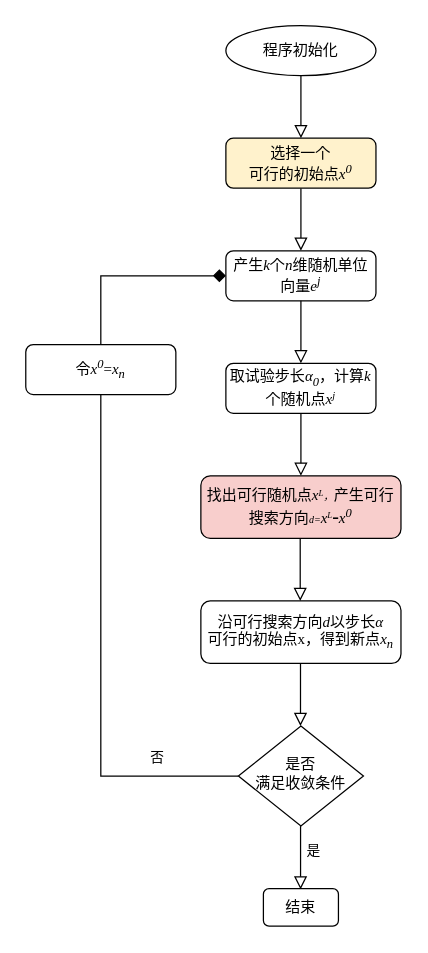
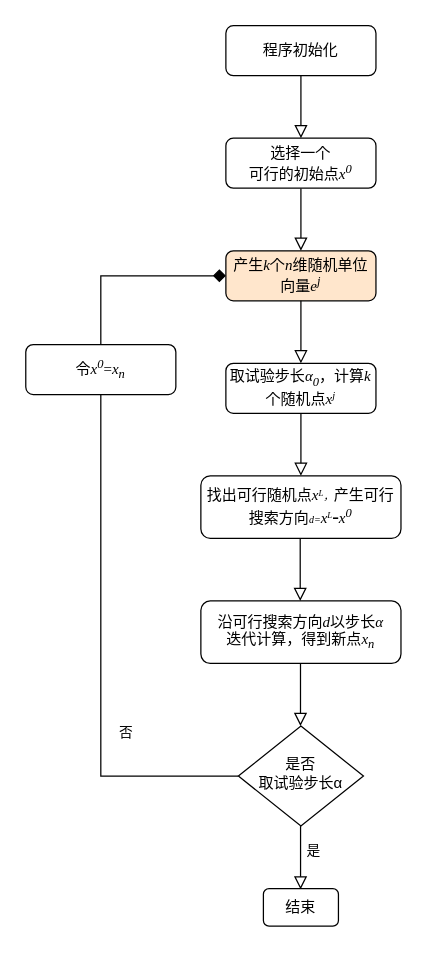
node "程序初始化": shape ellipse -> rounded rectangle
node "选择一个 可行的初始点x0": fillcolor #fff2cc -> #ffffff
node "产生k个n维随机单位向量ej": fillcolor #ffffff -> #ffe6cc
node "找出可行随机点xL，产生可行搜索方向d=xL-x0": fillcolor #f8cecc -> #ffffff
node "沿可行搜索方向d以步长α 可行的初始点x，得到新点xn": label "沿可行搜索方向d以步长α 可行的初始点x，得到新点xn" -> "沿可行搜索方向d以步长α 迭代计算，得到新点xn"
node "否": moved (157, 757) -> (126, 732)
node "是否 满足收敛条件": label "是否 满足收敛条件" -> "是否 取试验步长α"
